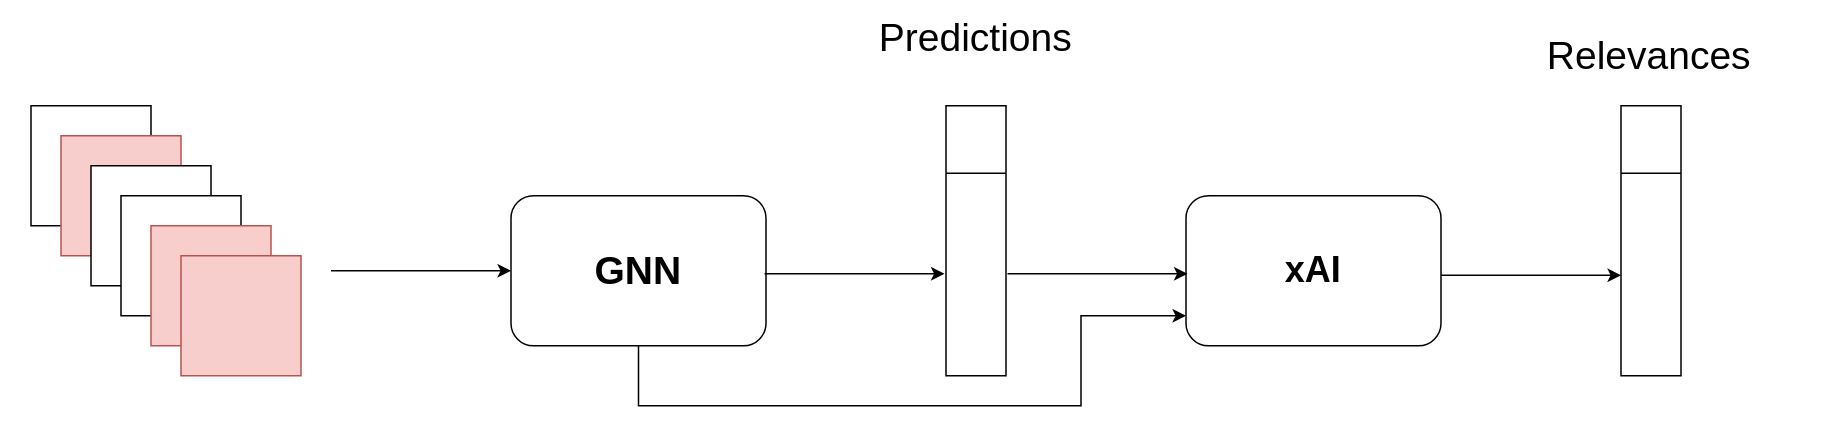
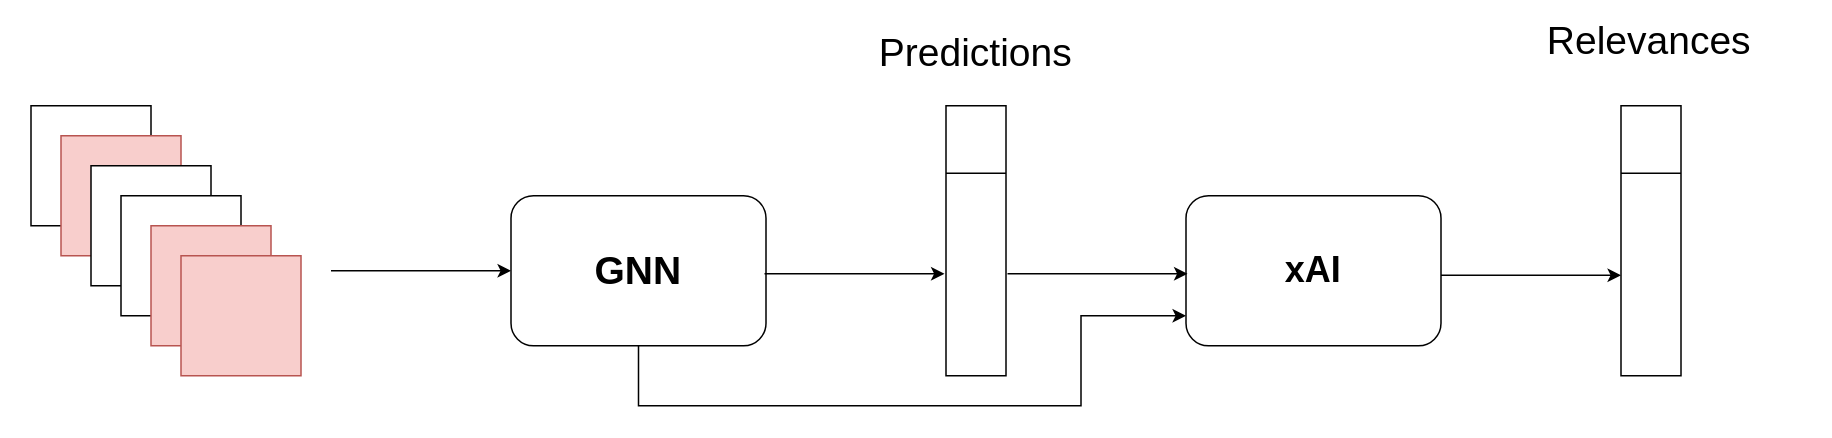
node "Predictions": moved (976, 38) -> (976, 53)
node "Relevances": moved (1649, 56) -> (1649, 41)
